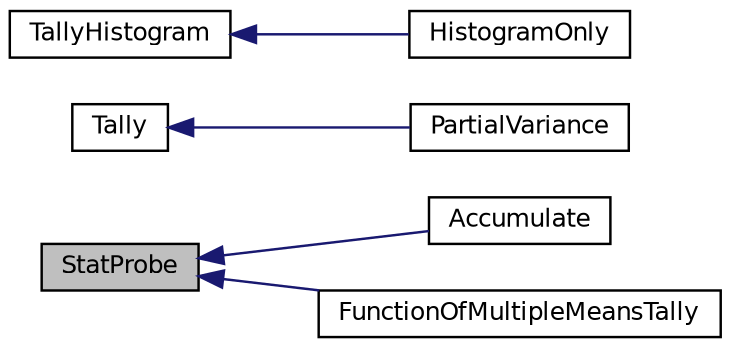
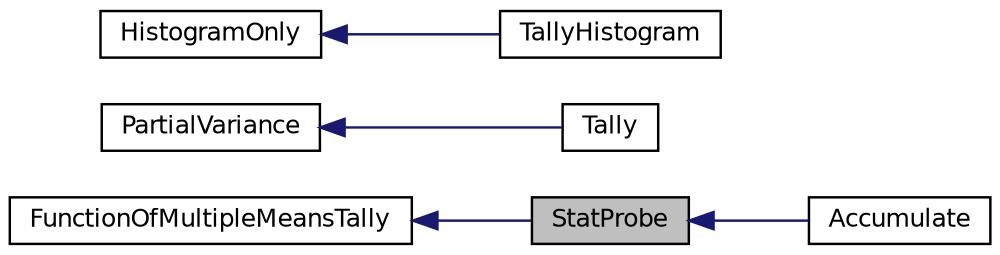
edge "HistogramOnly" -> "TallyHistogram": reversed
edge "PartialVariance" -> "Tally": reversed
edge "FunctionOfMultipleMeansTally" -> "StatProbe": reversed
